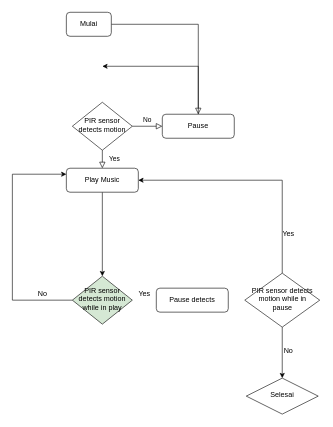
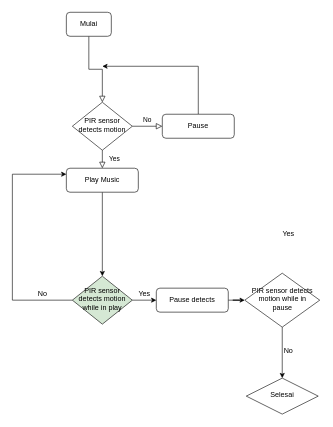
edge "Mulai" -> "Pause": now "Mulai" -> "PIR sensor detects motion"
edge "PIR sensor detects motion while in pause" -> "Play Music": removed
edge "PIR sensor detects motion while in play" -> "Pause detects": added
edge "Pause detects" -> "PIR sensor detects motion while in pause": added
